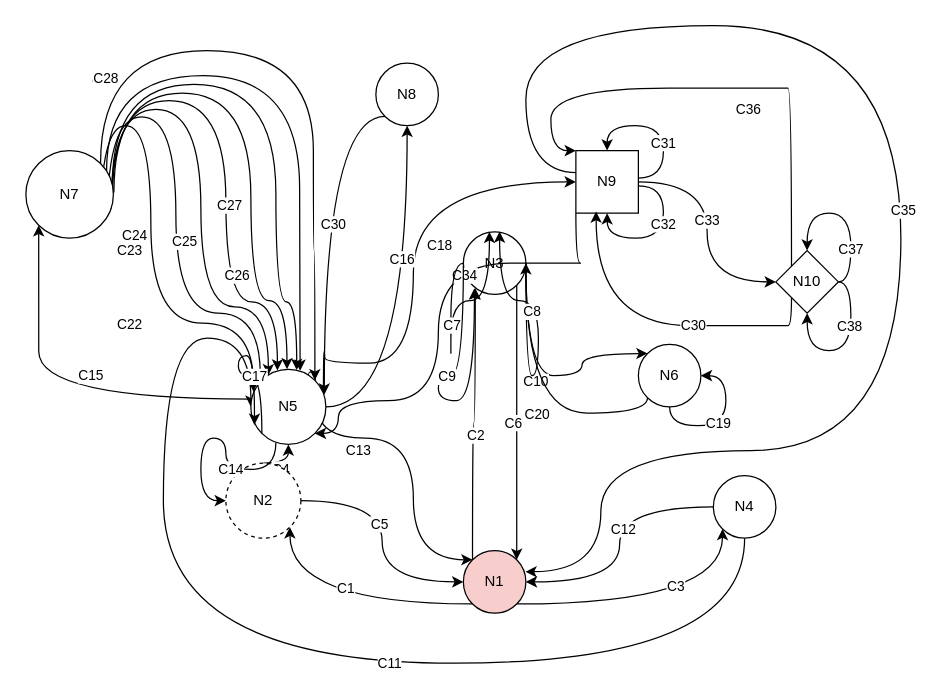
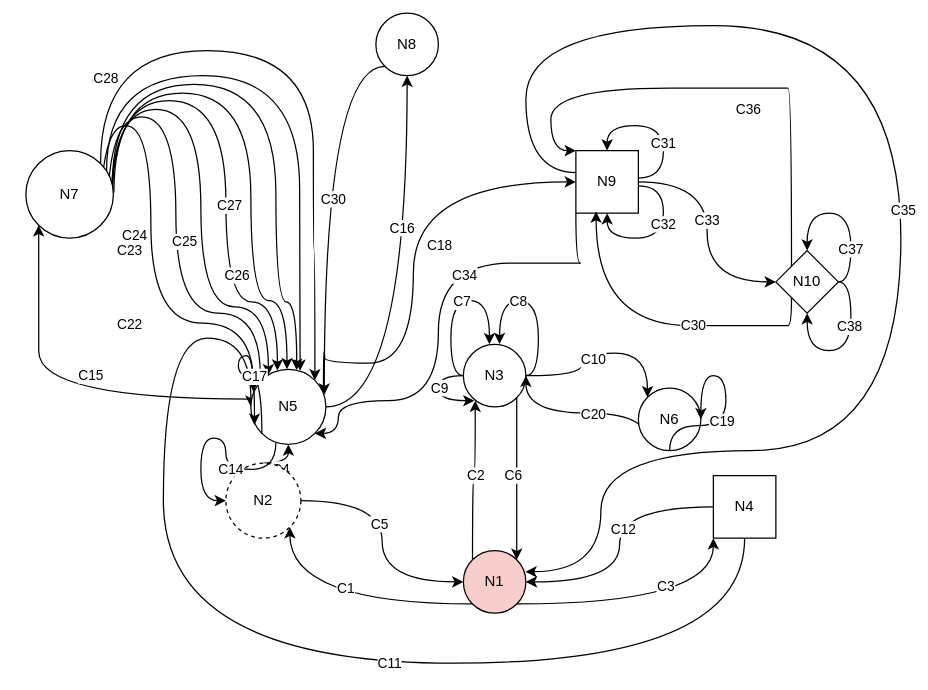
node "N8": moved (407, 94) -> (407, 44)
node "N3": moved (494, 263) -> (494, 376)
node "N6": moved (669, 376) -> (669, 419)
edge "N5" -> "N1": removed, label "C13"
node "N4": shape ellipse -> rectangle
